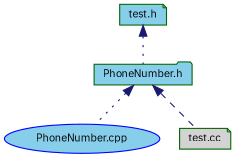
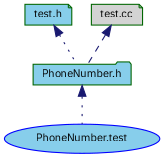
edge "test.cc" -> "PhoneNumber.h": reversed
node "PhoneNumber.cpp": label "PhoneNumber.cpp" -> "PhoneNumber.test"
